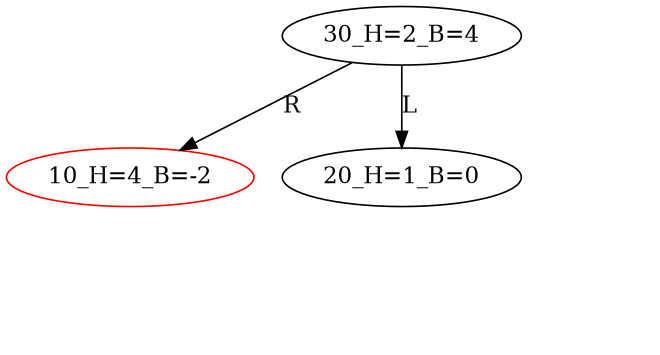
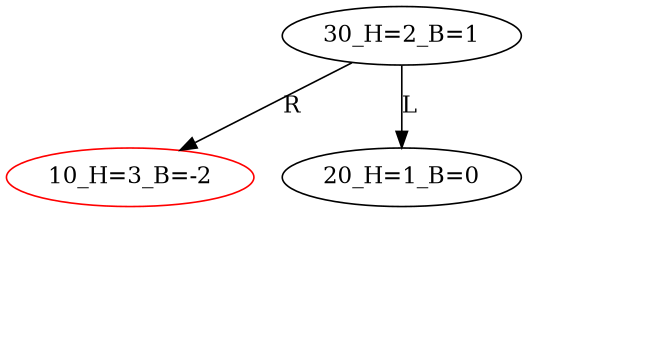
node "30_H=2_B=4": label "30_H=2_B=4" -> "30_H=2_B=1"
node "10_H=4_B=-2": label "10_H=4_B=-2" -> "10_H=3_B=-2"
